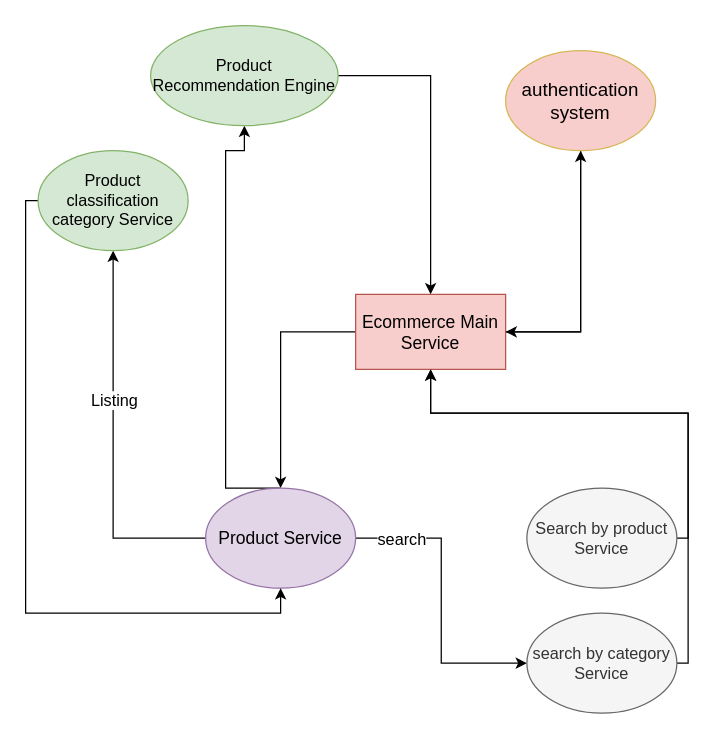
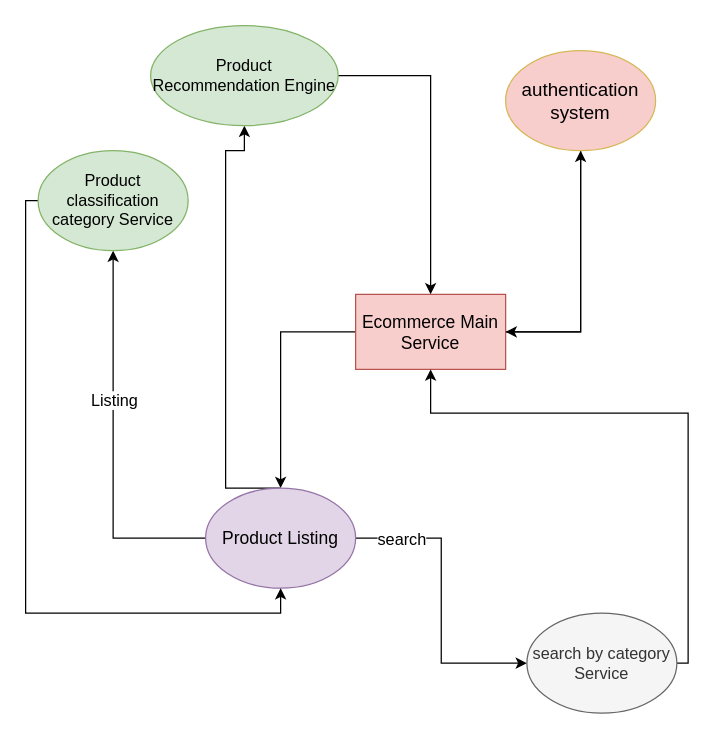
node "Product Service": label "Product Service" -> "Product Listing"
node "Search by product Service": removed
edge "Search by product Service" -> "Ecommerce Main Service": removed
